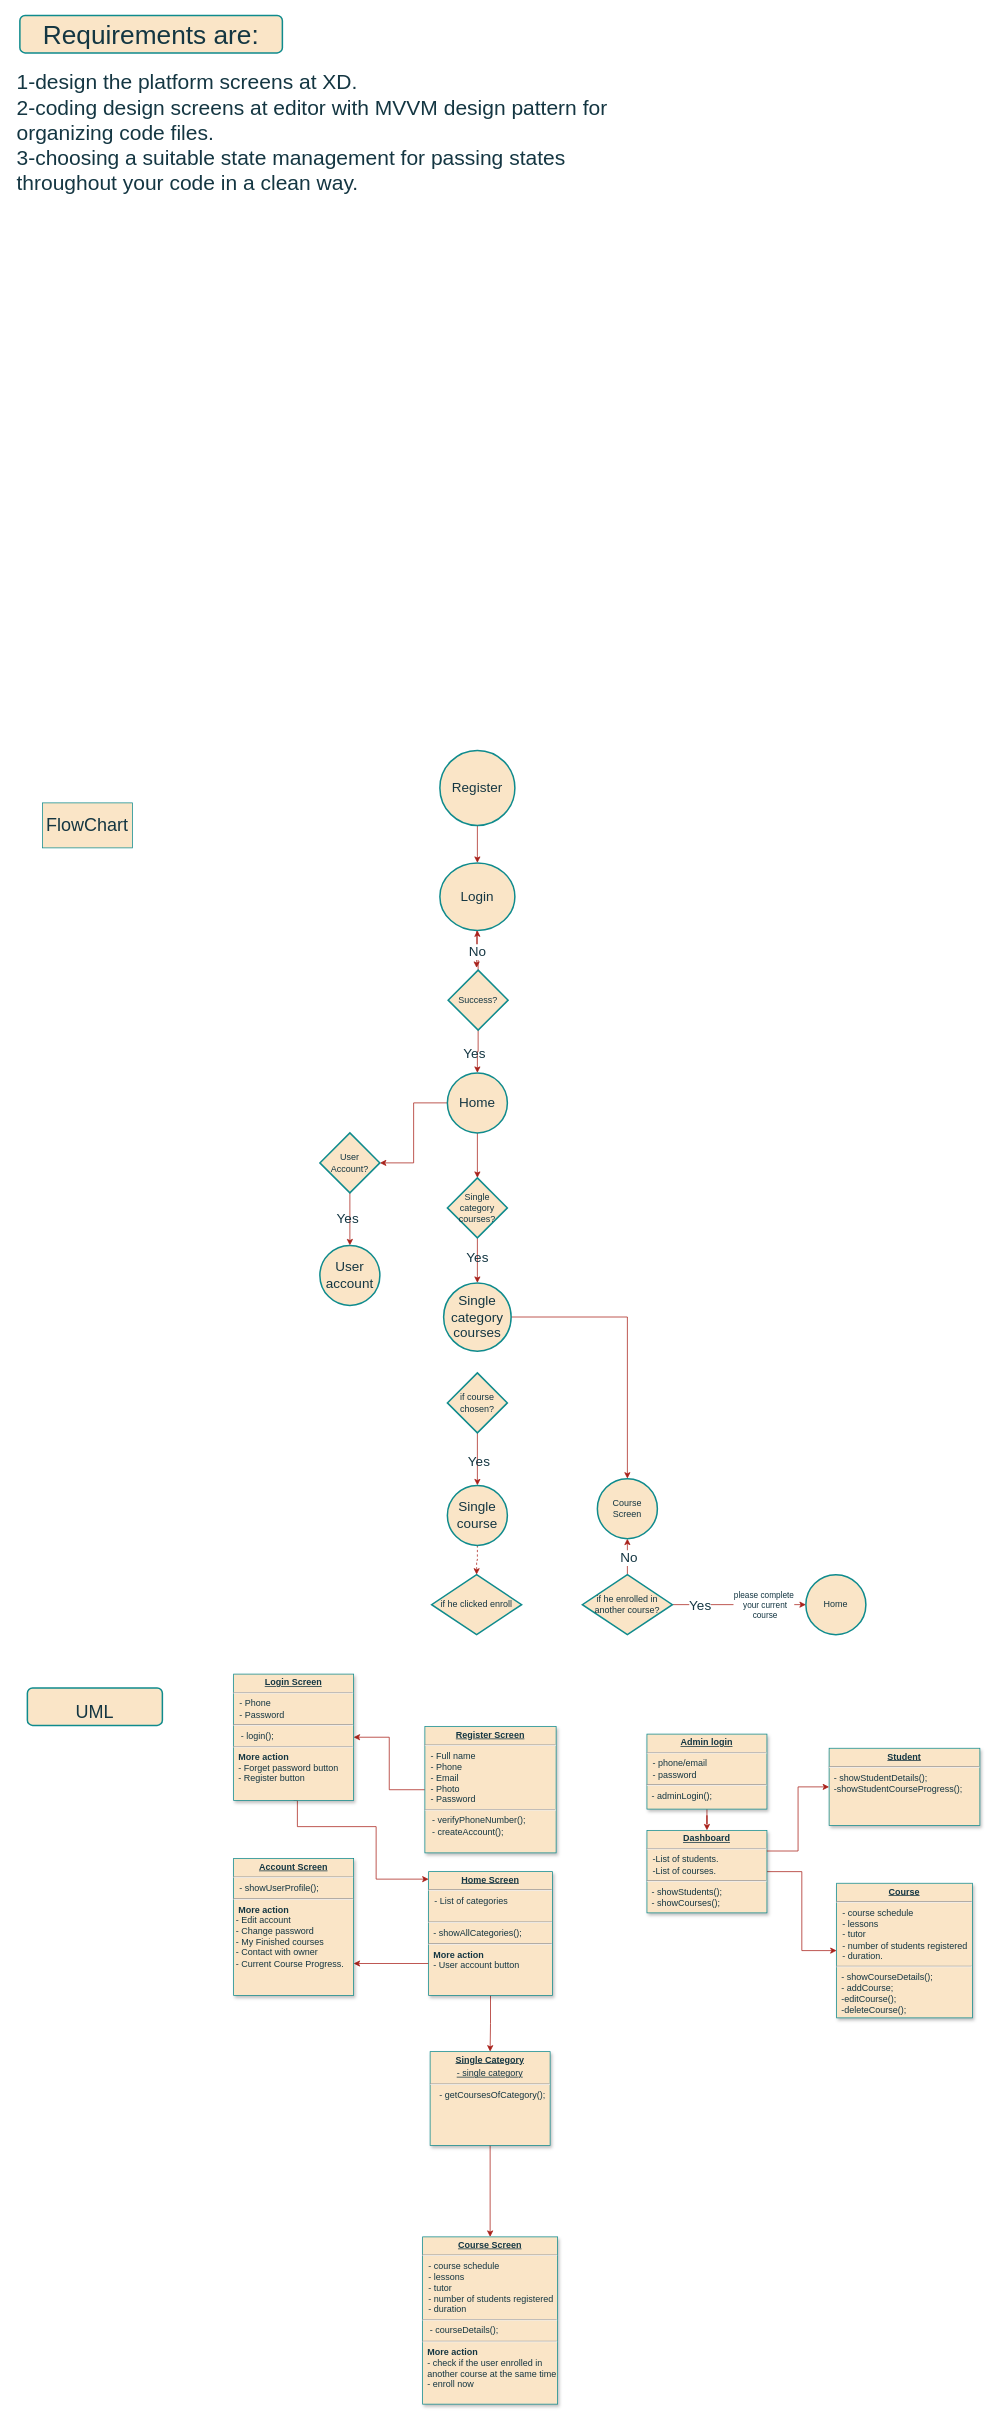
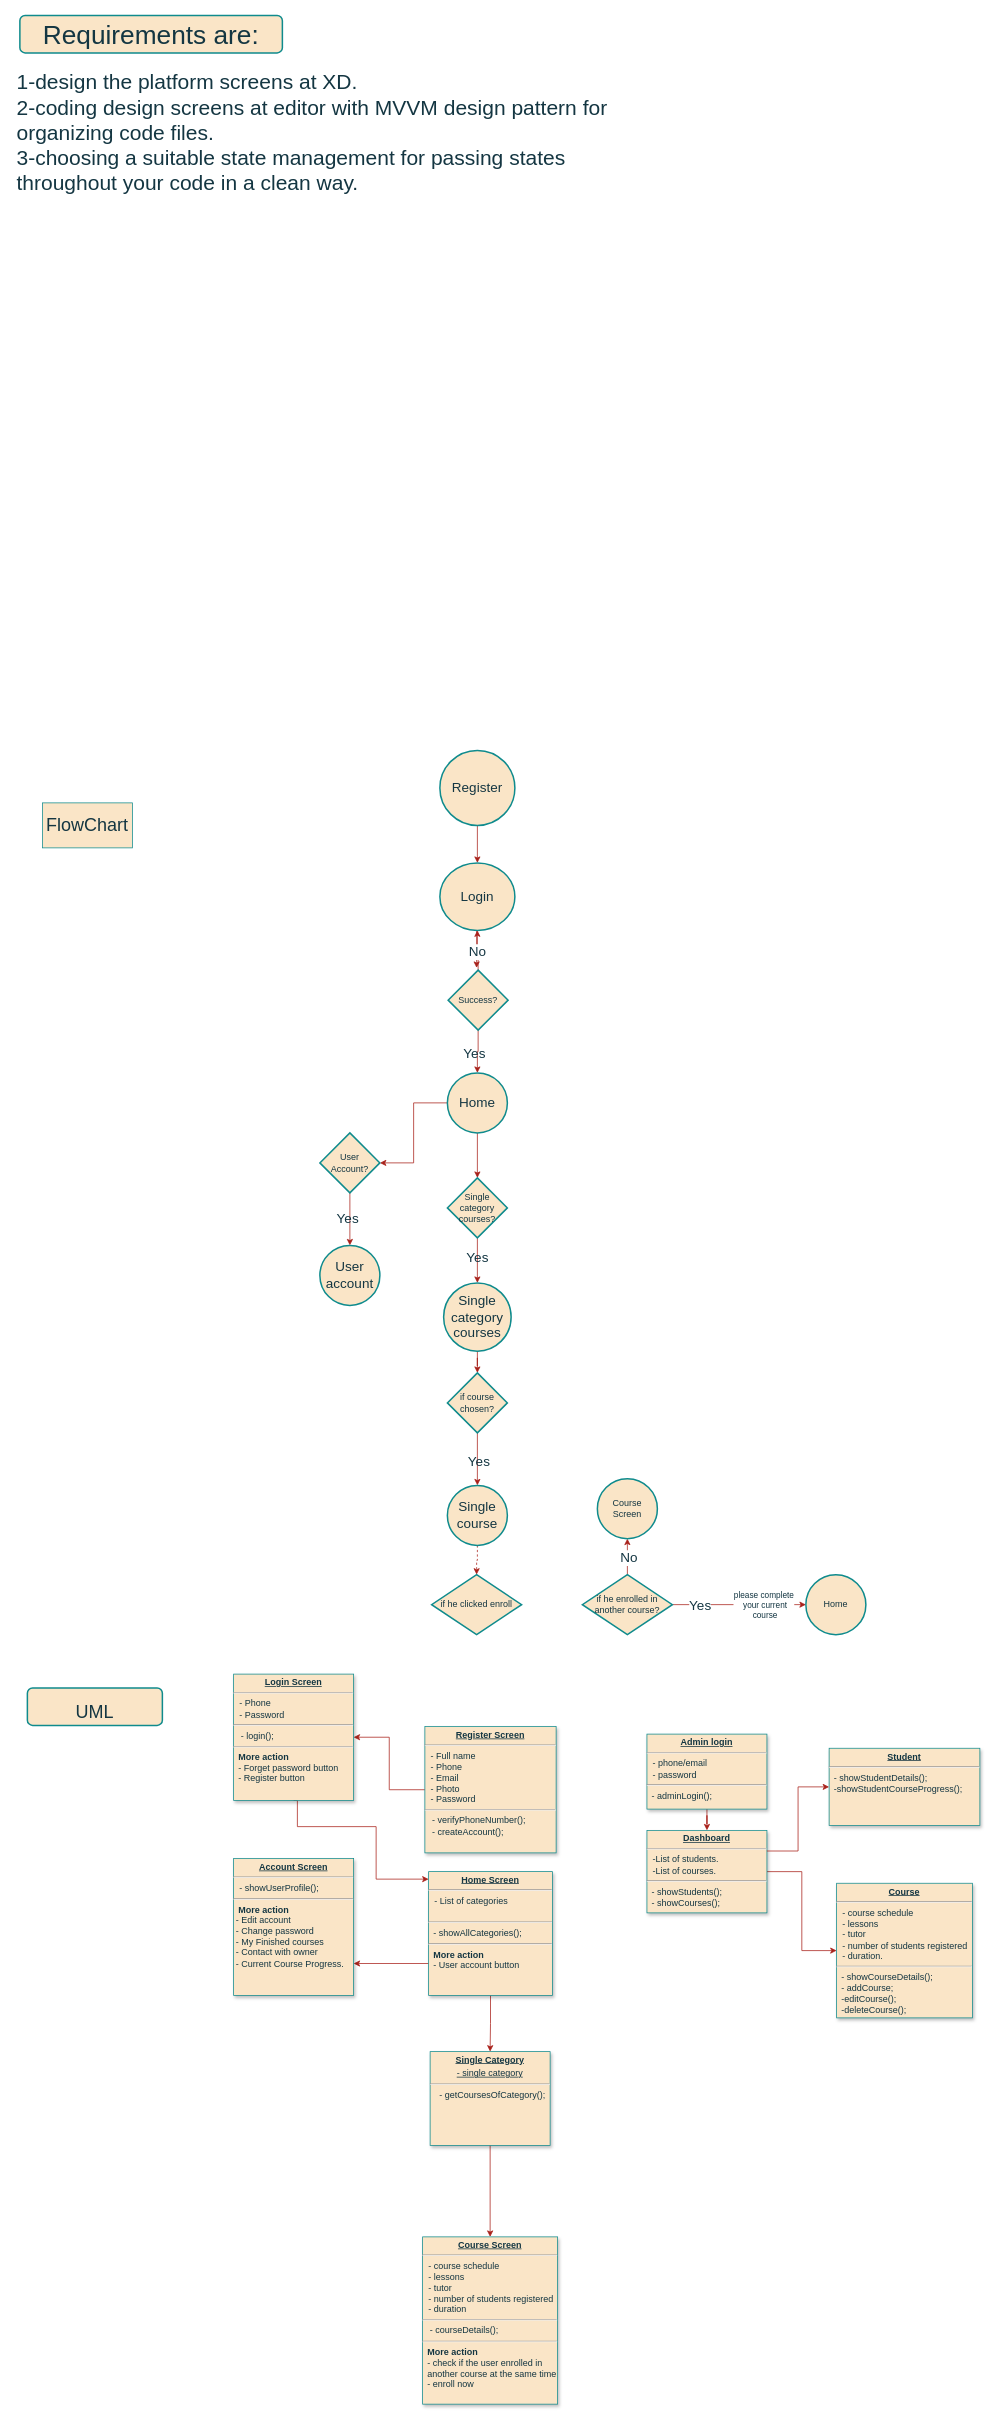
edge "Single category courses" -> "Course Screen": now "Single category courses" -> "if course chosen?"
